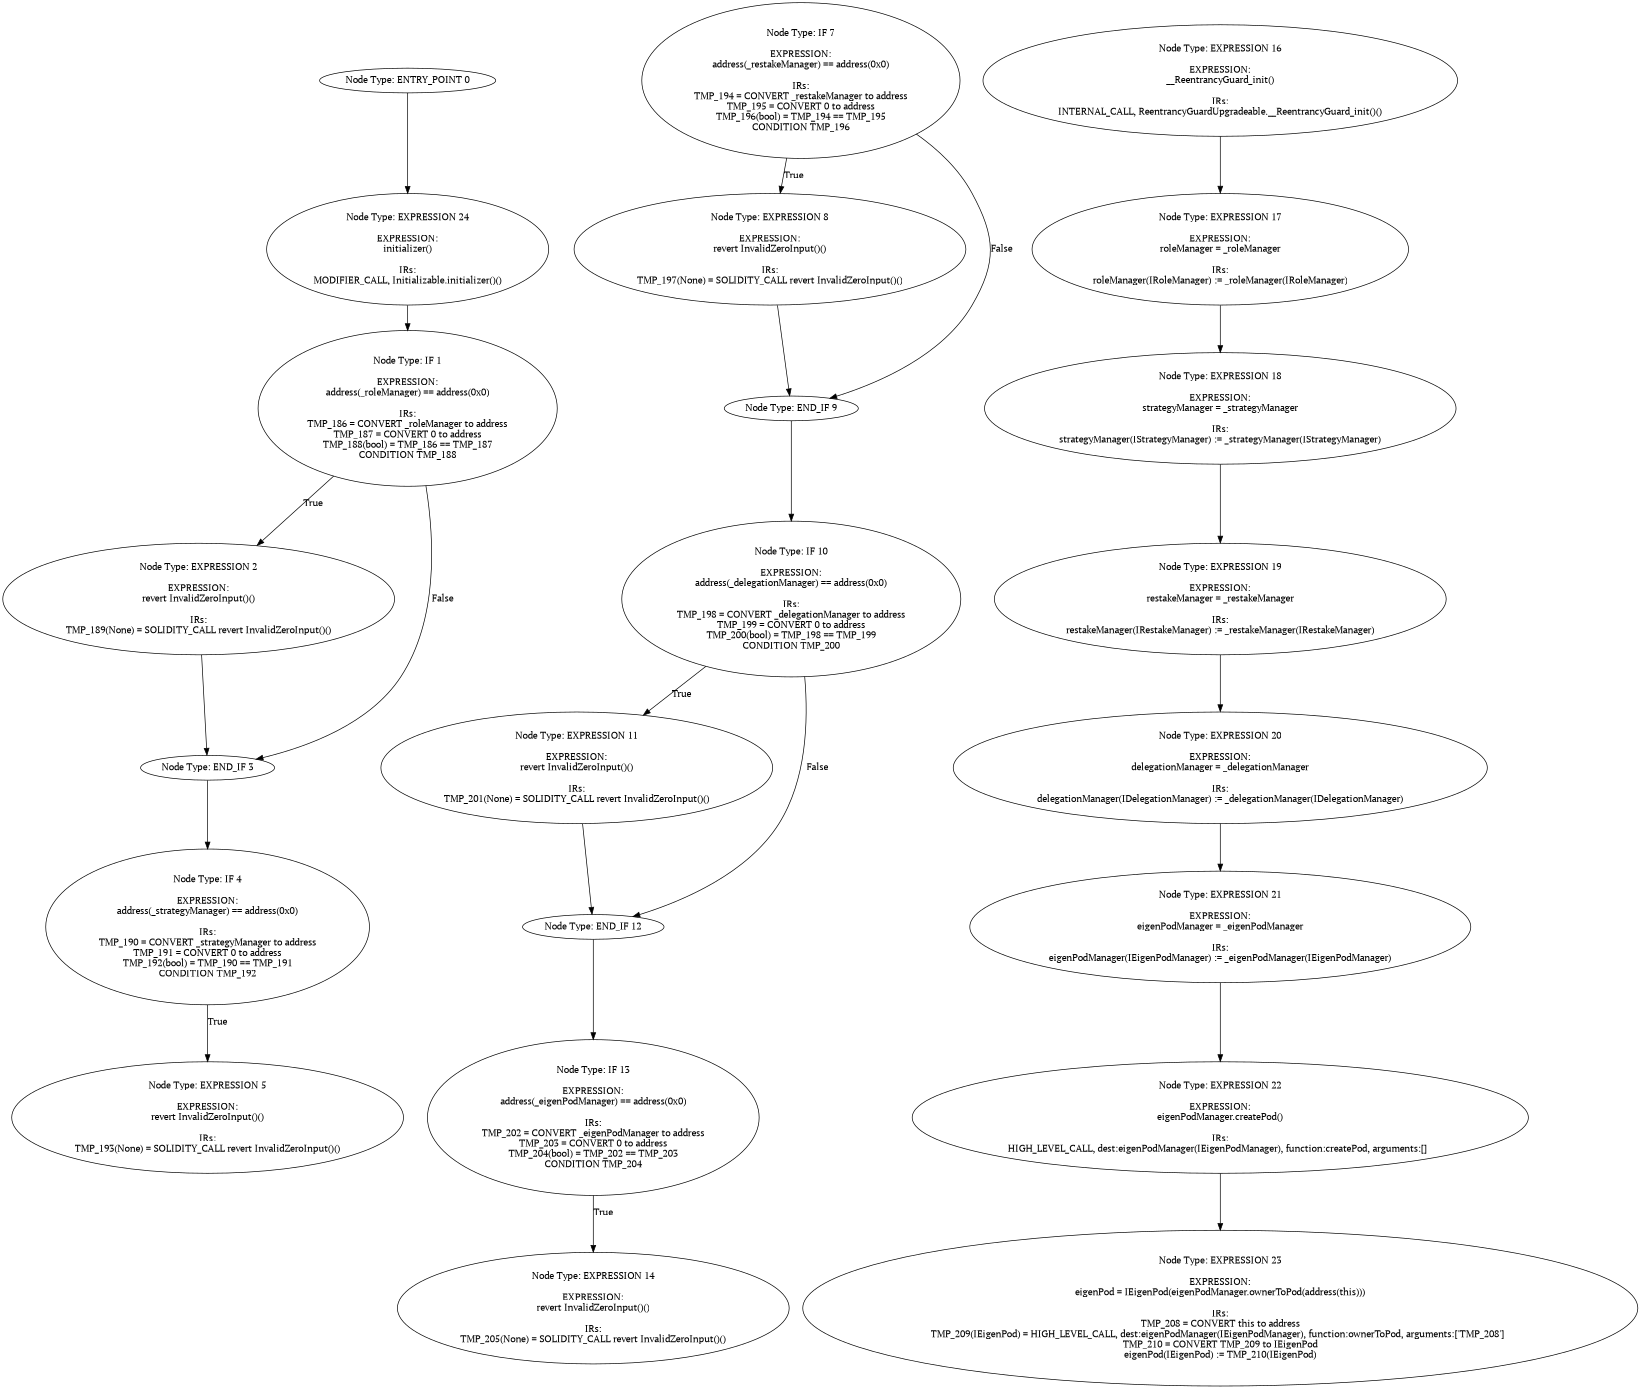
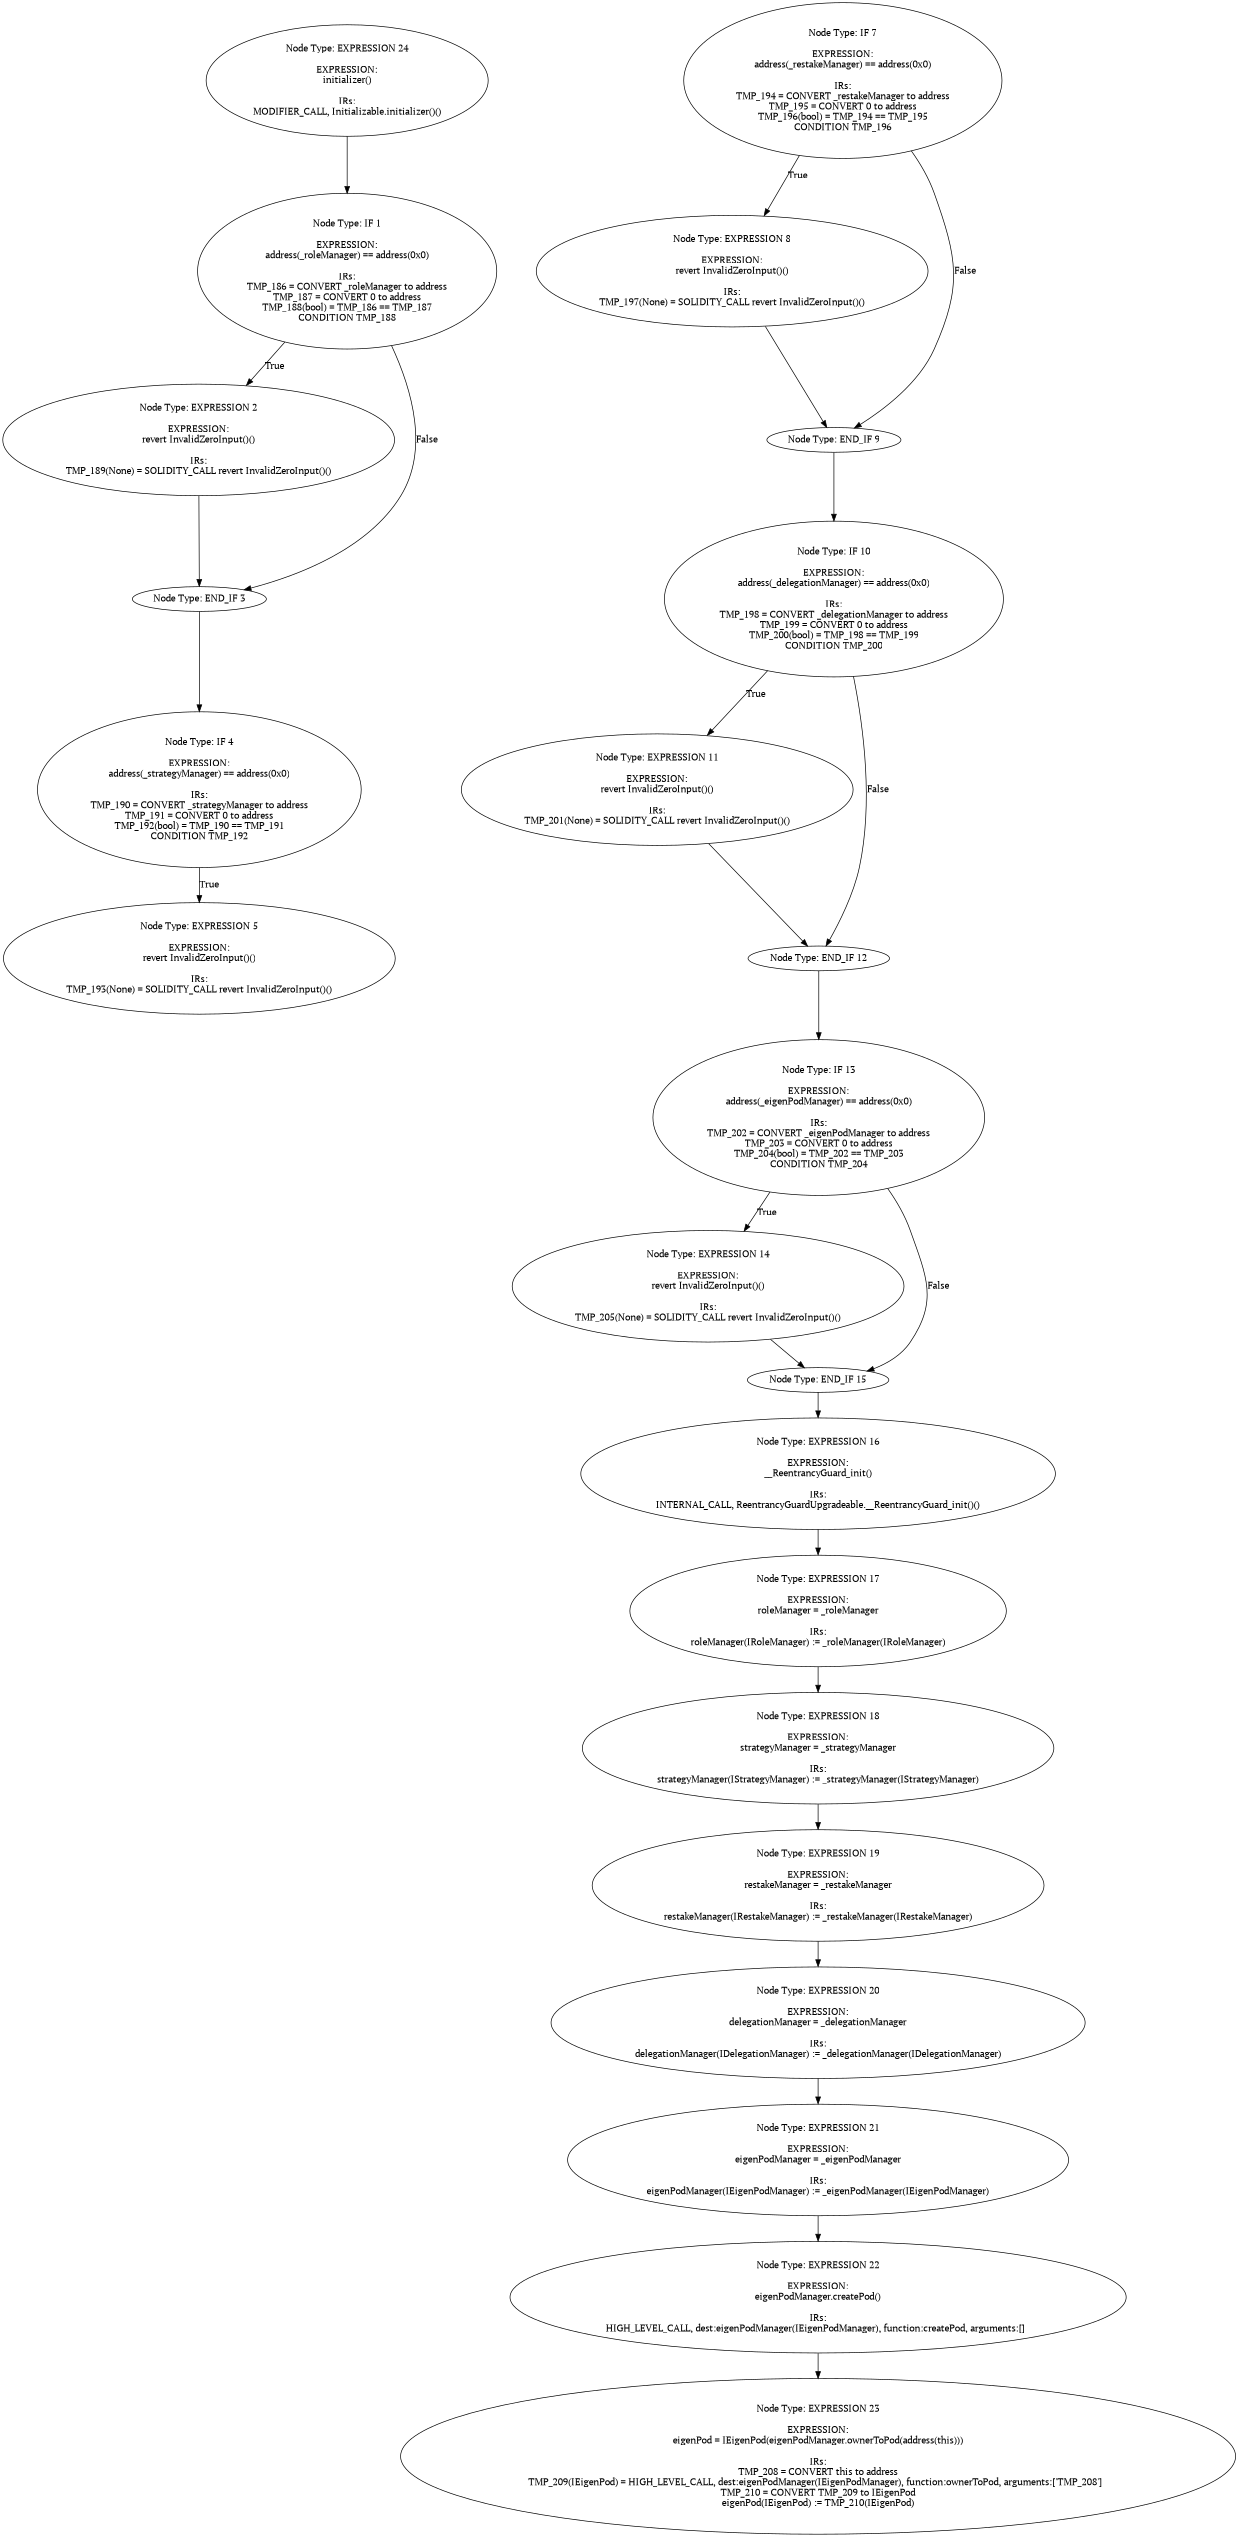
node "Node Type: ENTRY_POINT 0": removed
node "Node Type: END_IF 15": added
